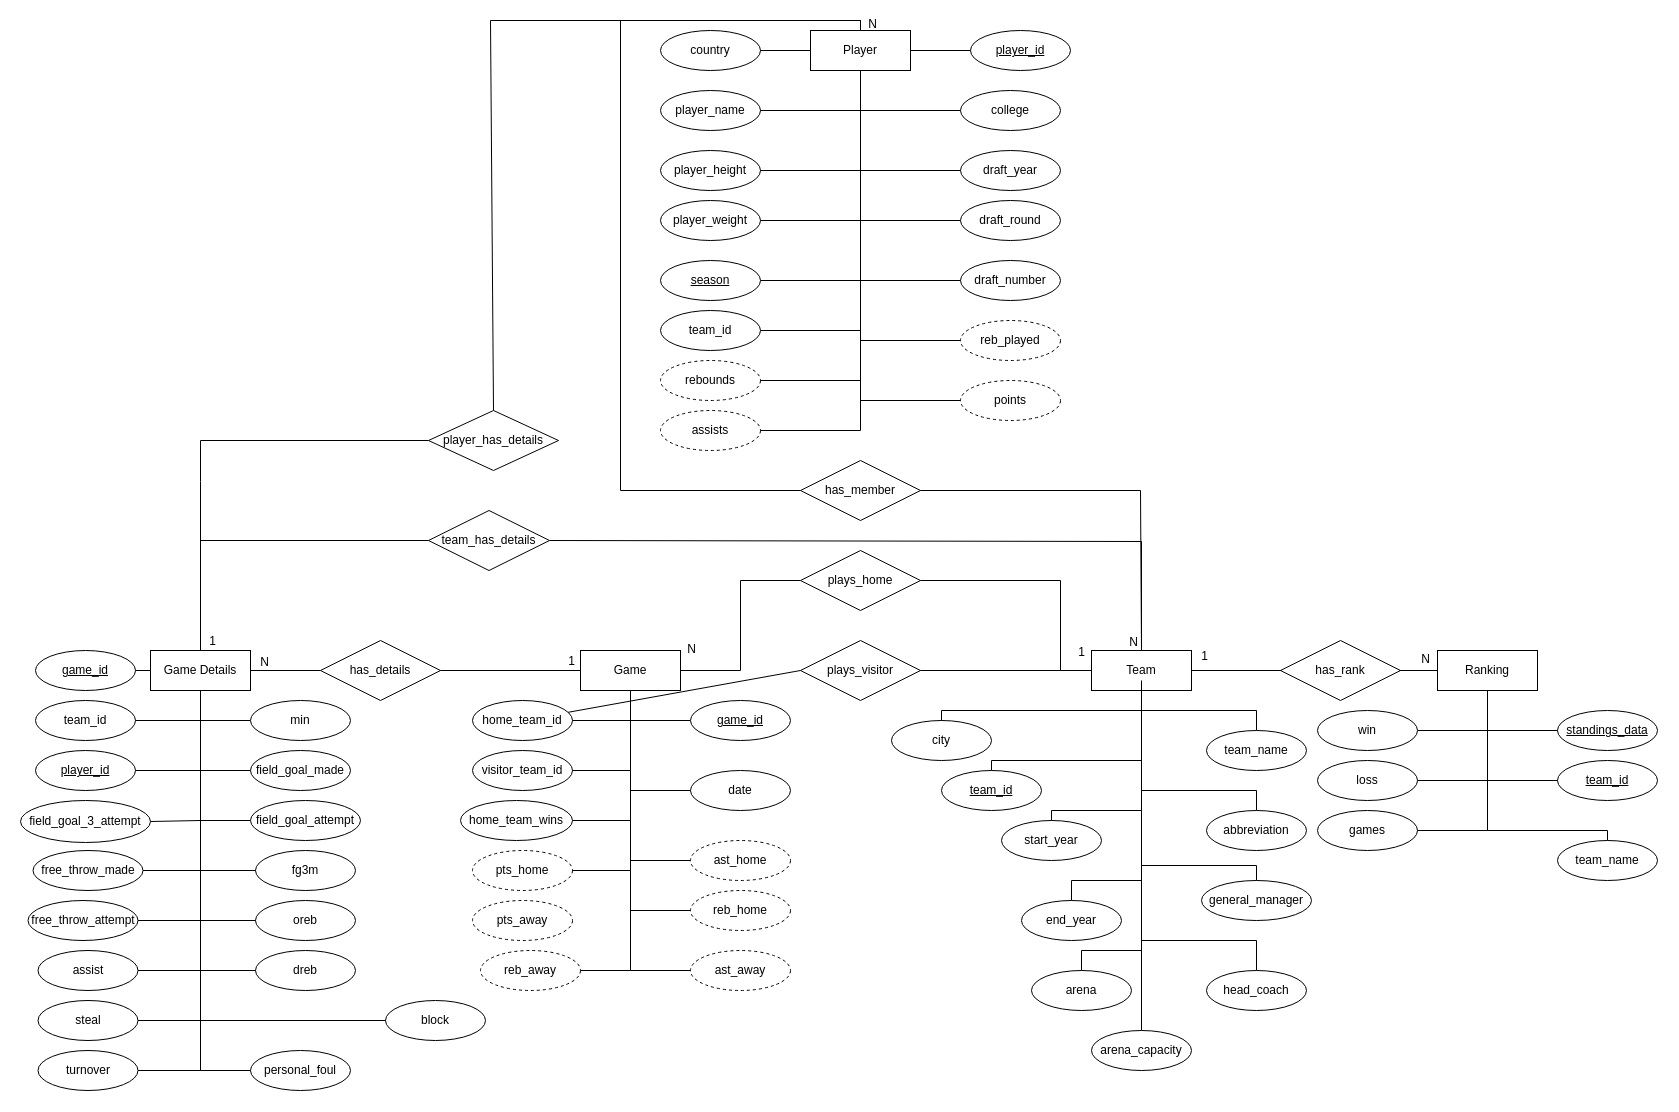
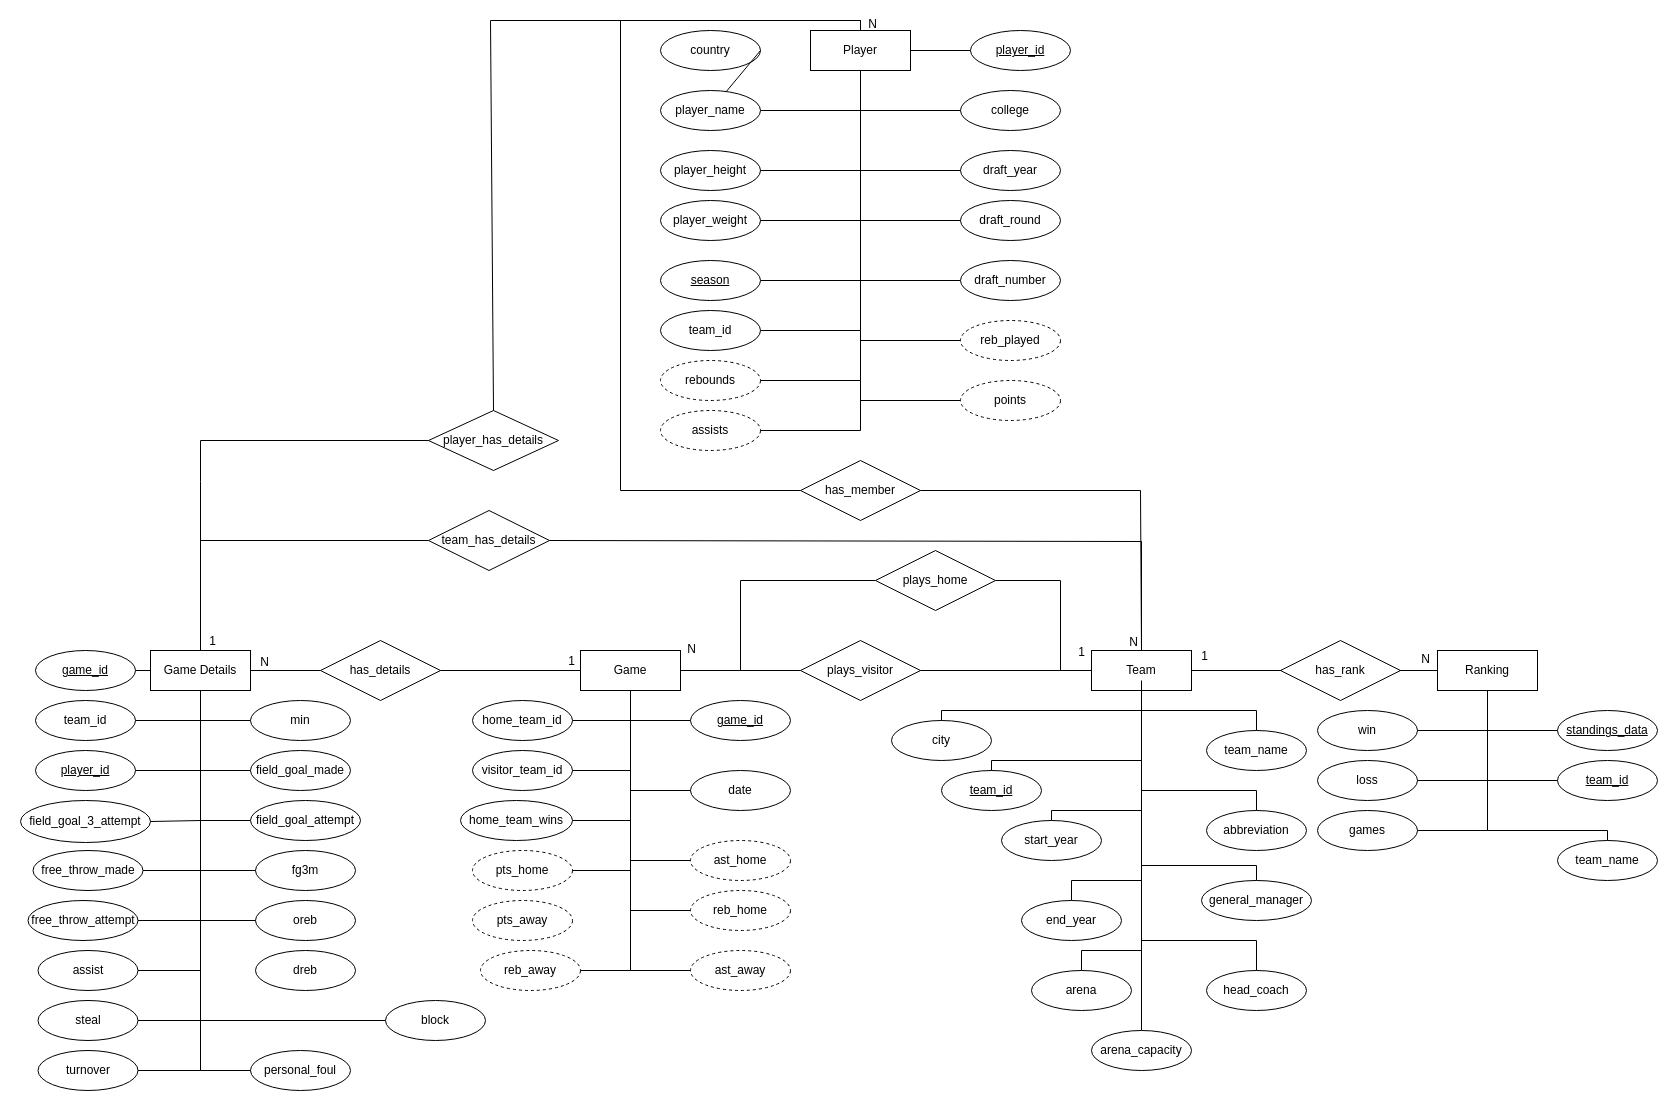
edge "country" -- "Player": now "country" -- "player_name"
node "plays_home": moved (861, 581) -> (936, 581)
edge "plays_visitor" -- "home_team_id": now "plays_visitor" -- "Game"
edge "Game Details" -- "dreb": removed
